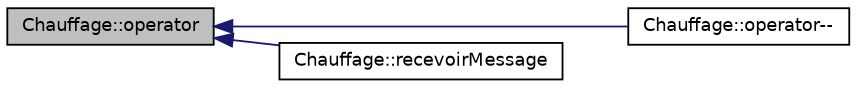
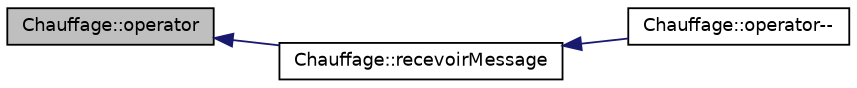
edge "Chauffage::operator--" -> "Chauffage::operator": now "Chauffage::operator--" -> "Chauffage::recevoirMessage"
